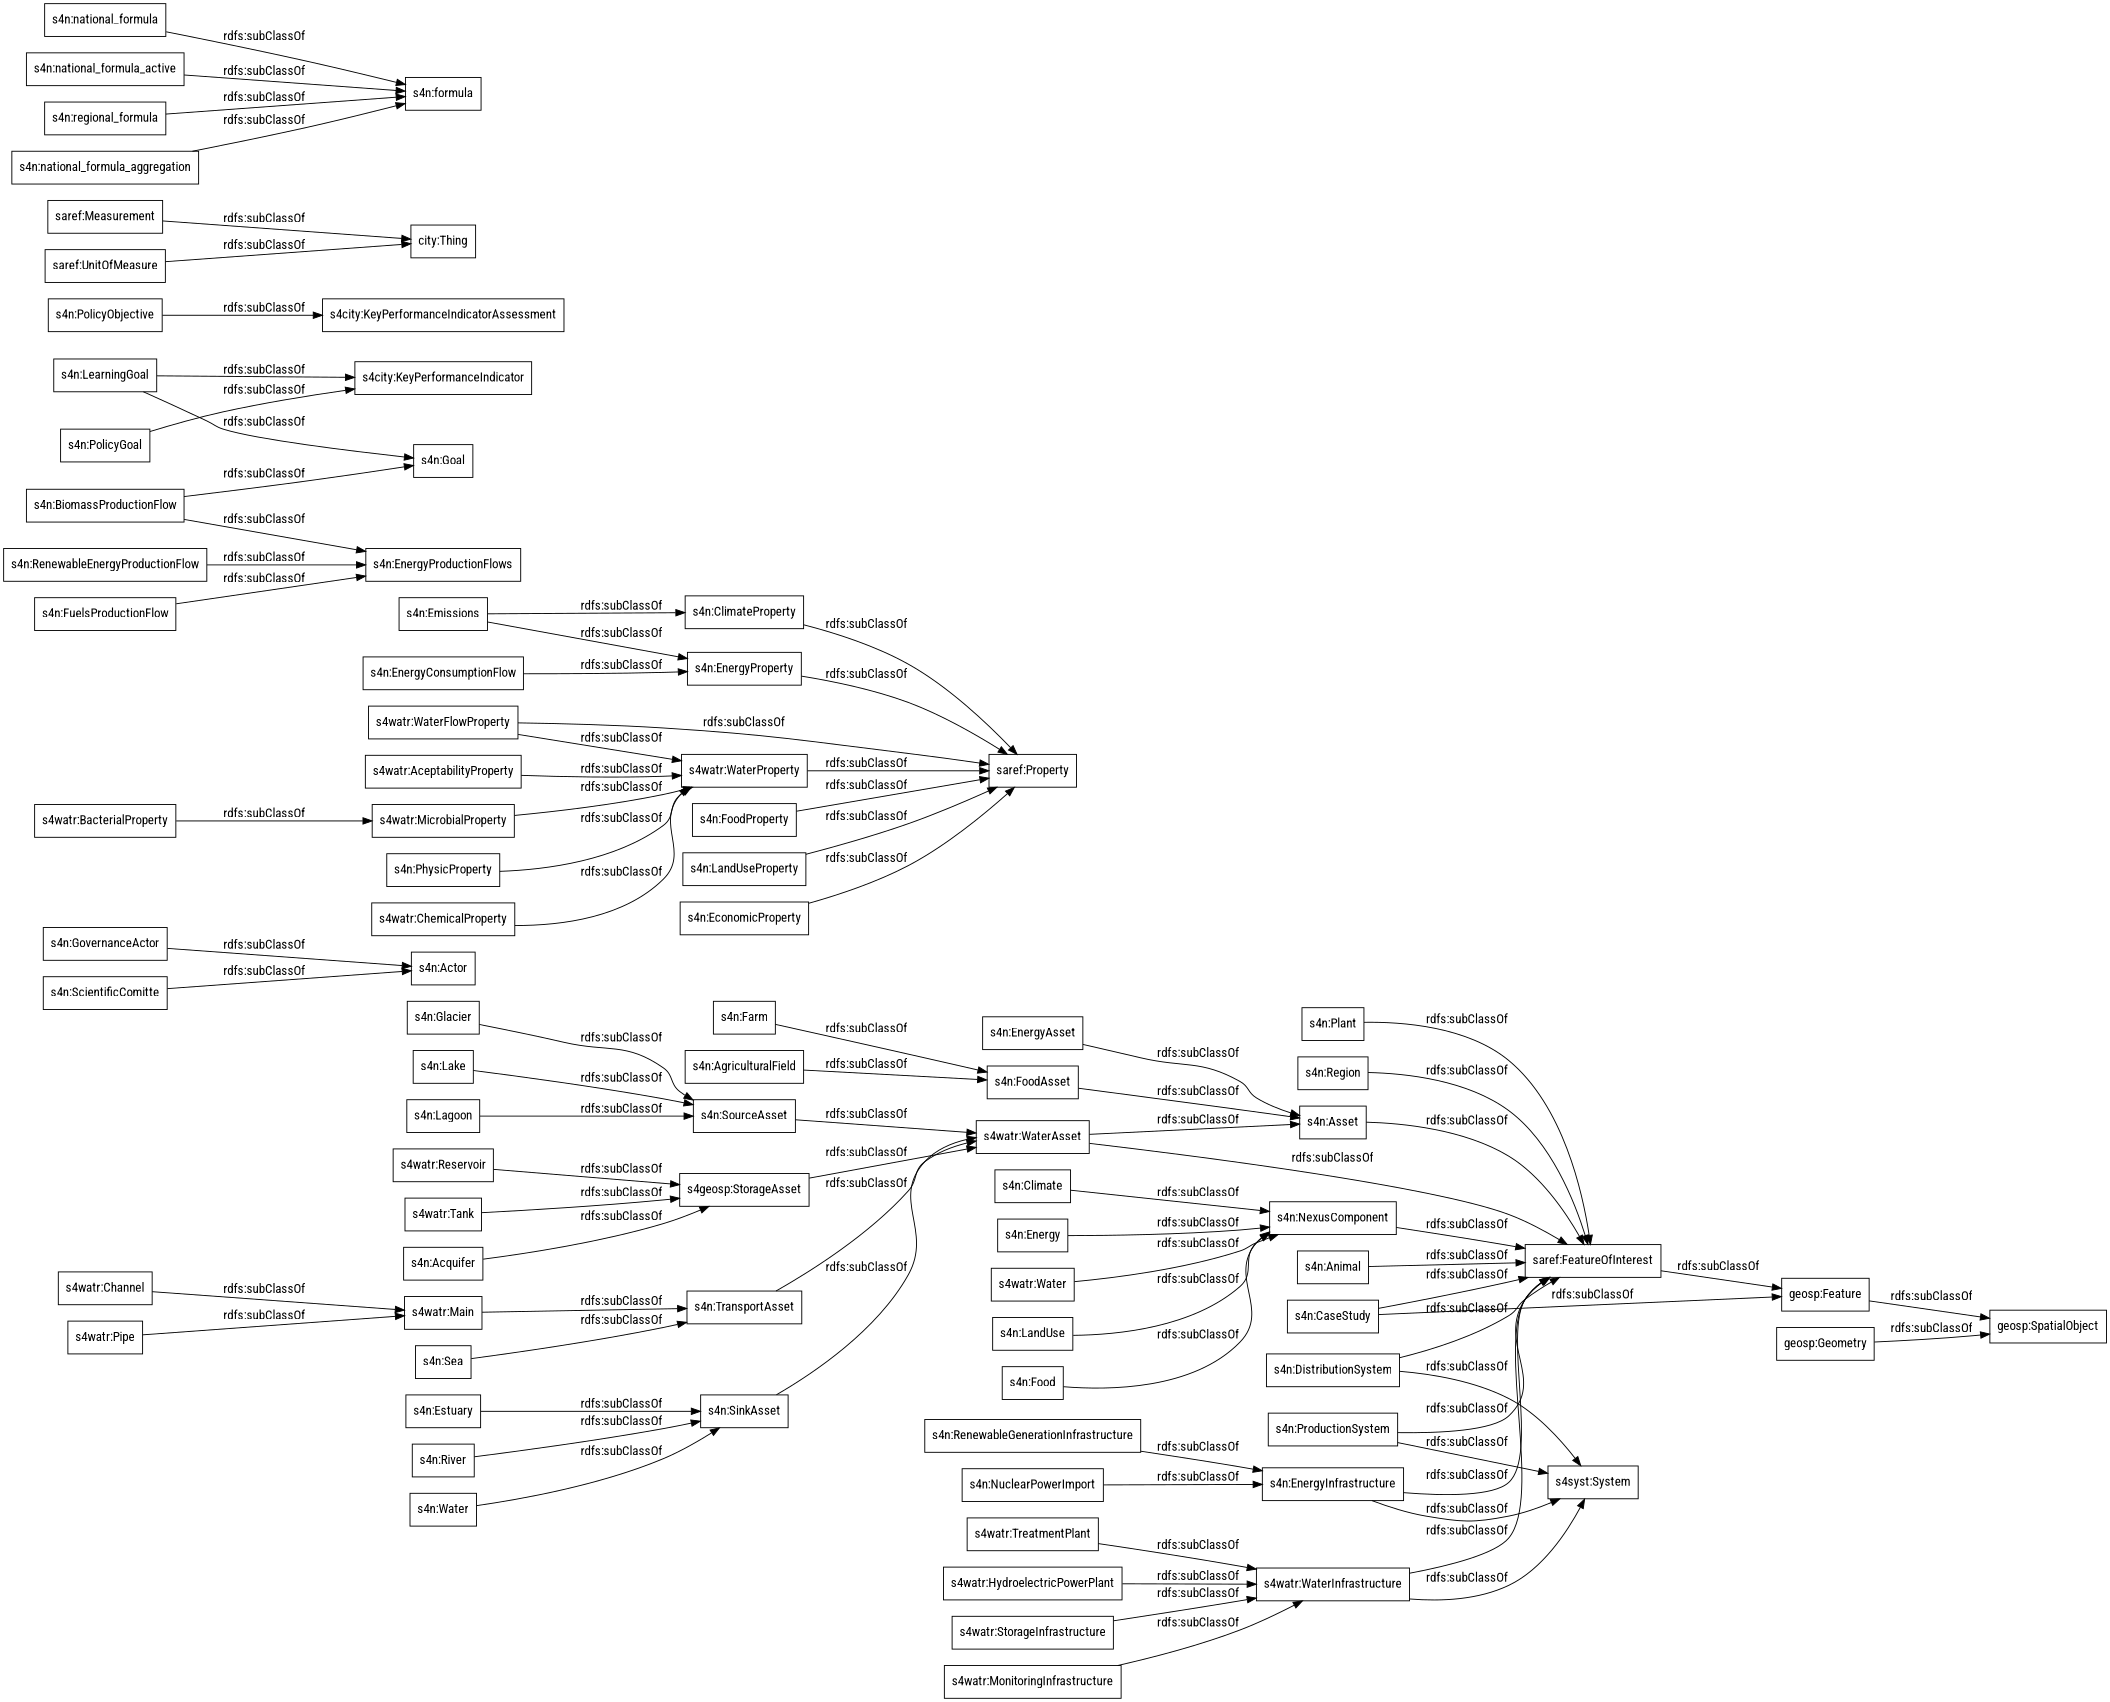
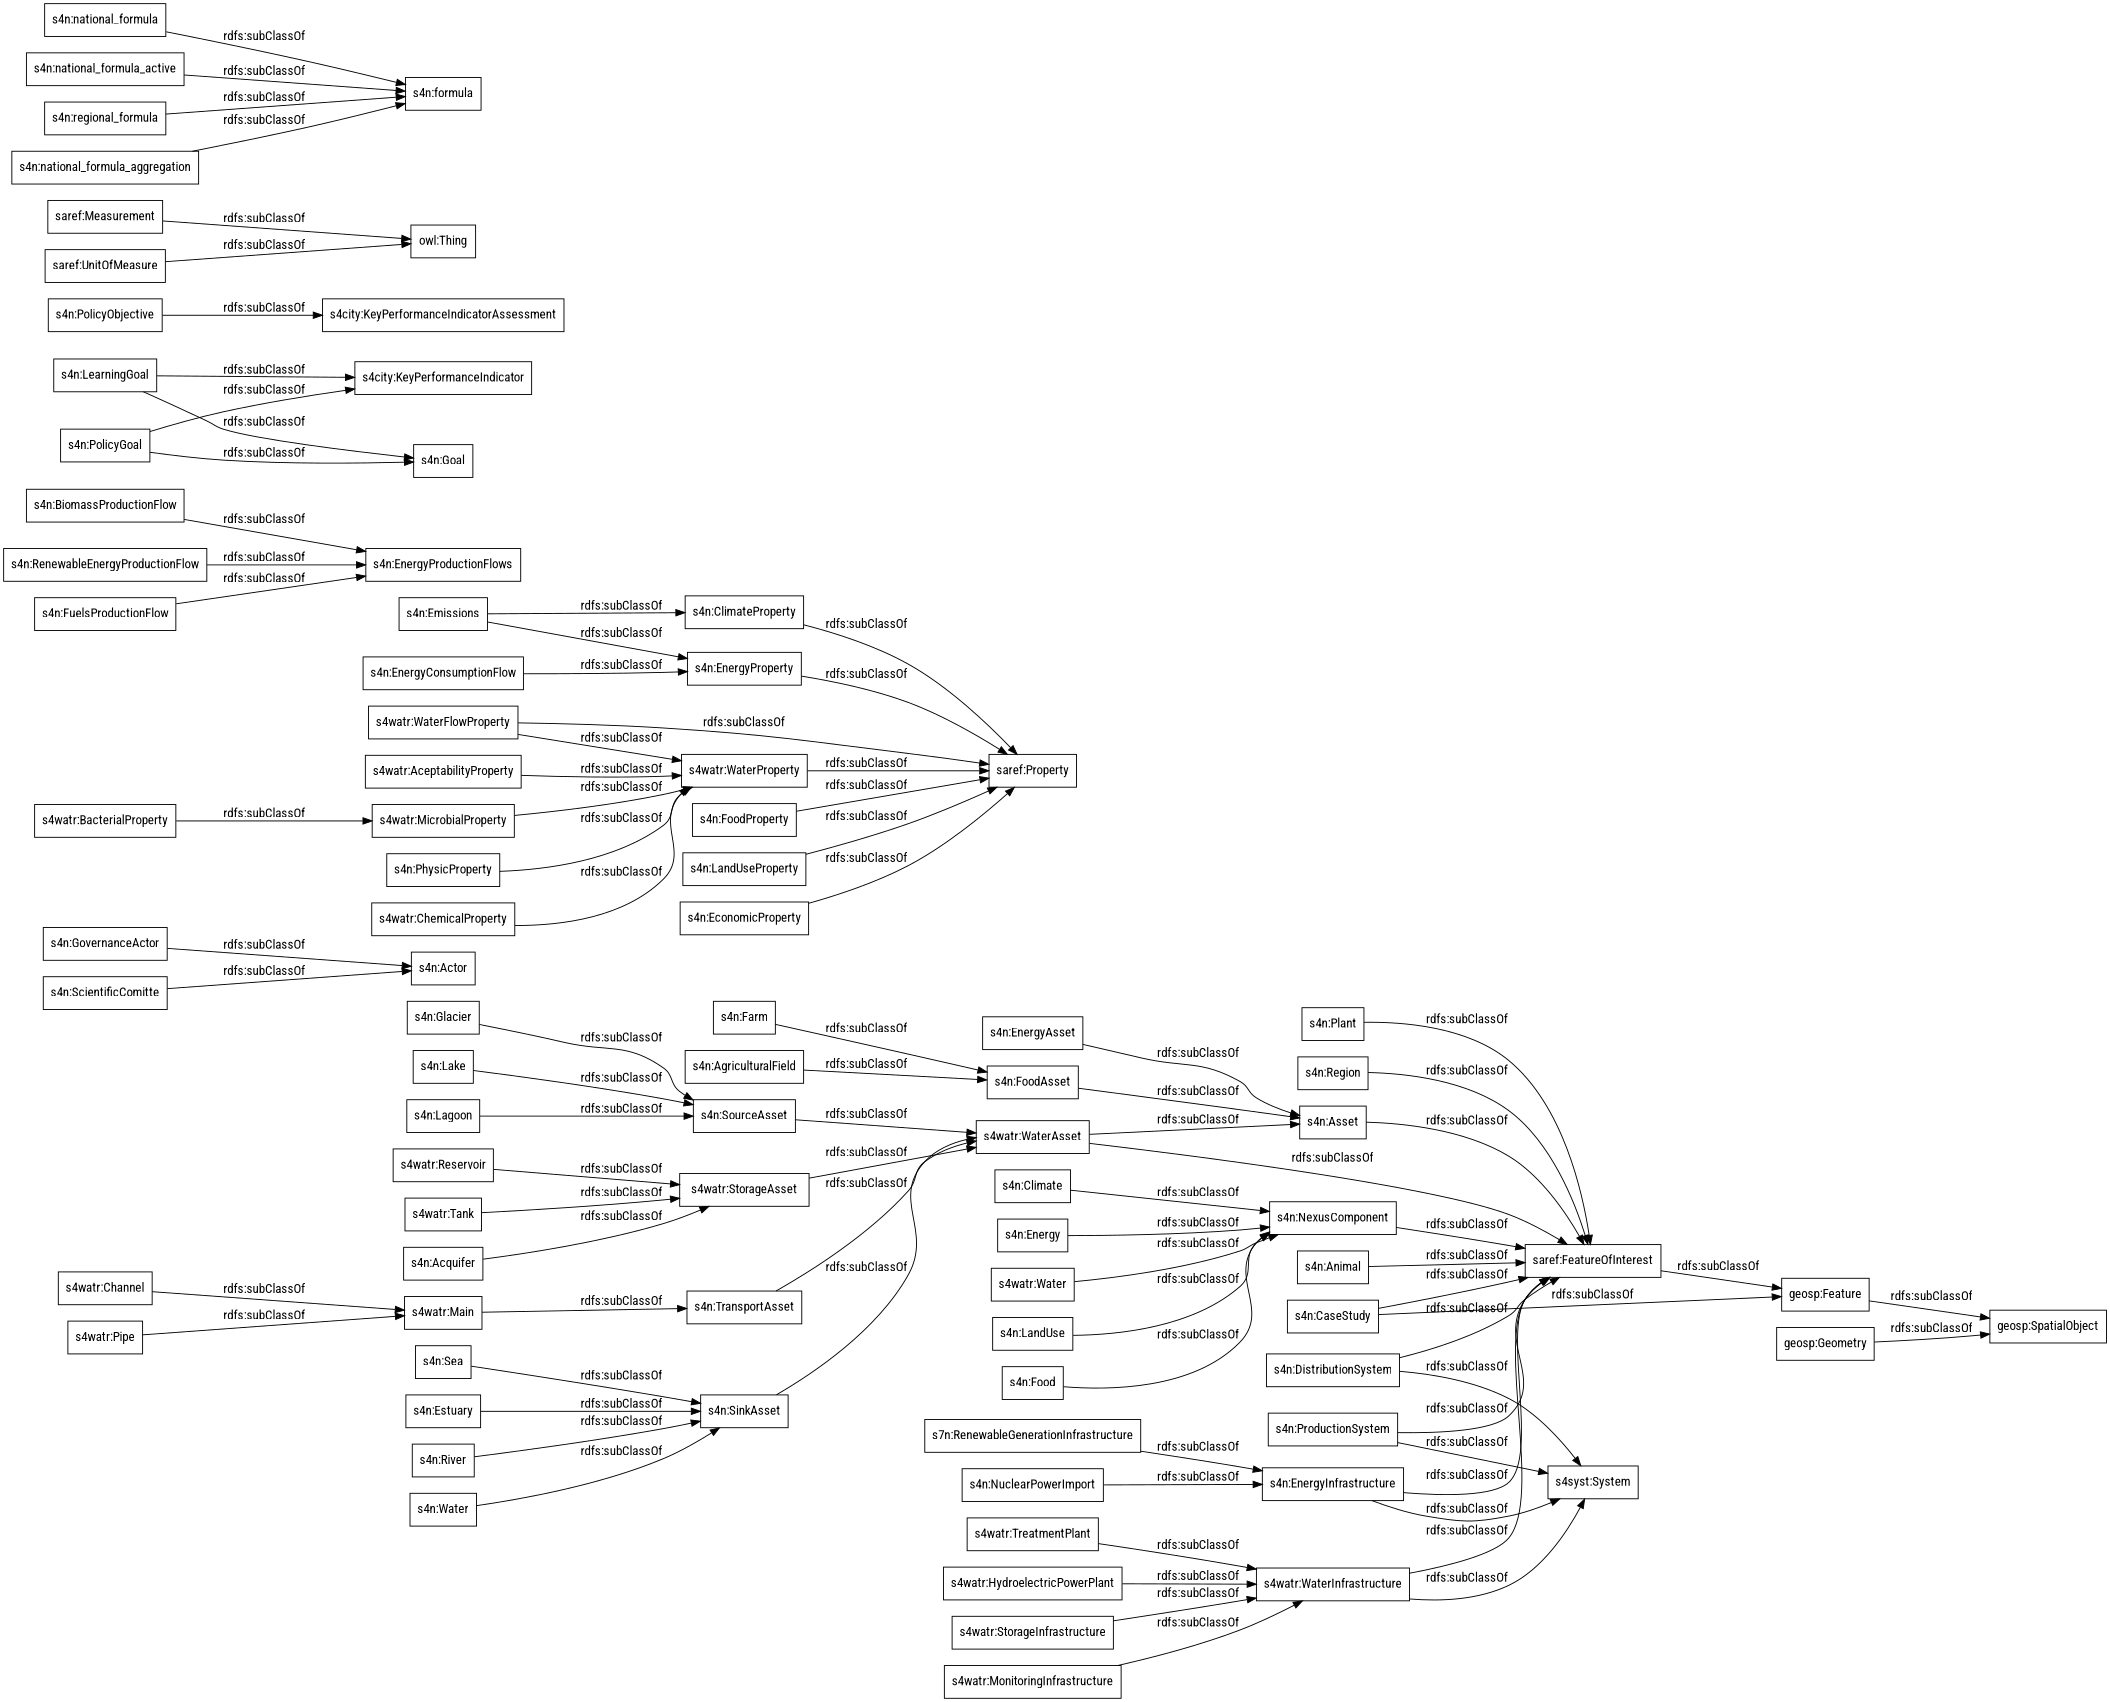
node "city:Thing": label "city:Thing" -> "owl:Thing"
edge "s4n:BiomassProductionFlow" -> "s4n:Goal": now "s4n:PolicyGoal" -> "s4n:Goal"
node "s4geosp:StorageAsset": label "s4geosp:StorageAsset" -> "s4watr:StorageAsset"
edge "s4n:Sea" -> "s4n:TransportAsset": now "s4n:Sea" -> "s4n:SinkAsset"
node "s4n:RenewableGenerationInfrastructure": label "s4n:RenewableGenerationInfrastructure" -> "s7n:RenewableGenerationInfrastructure"
